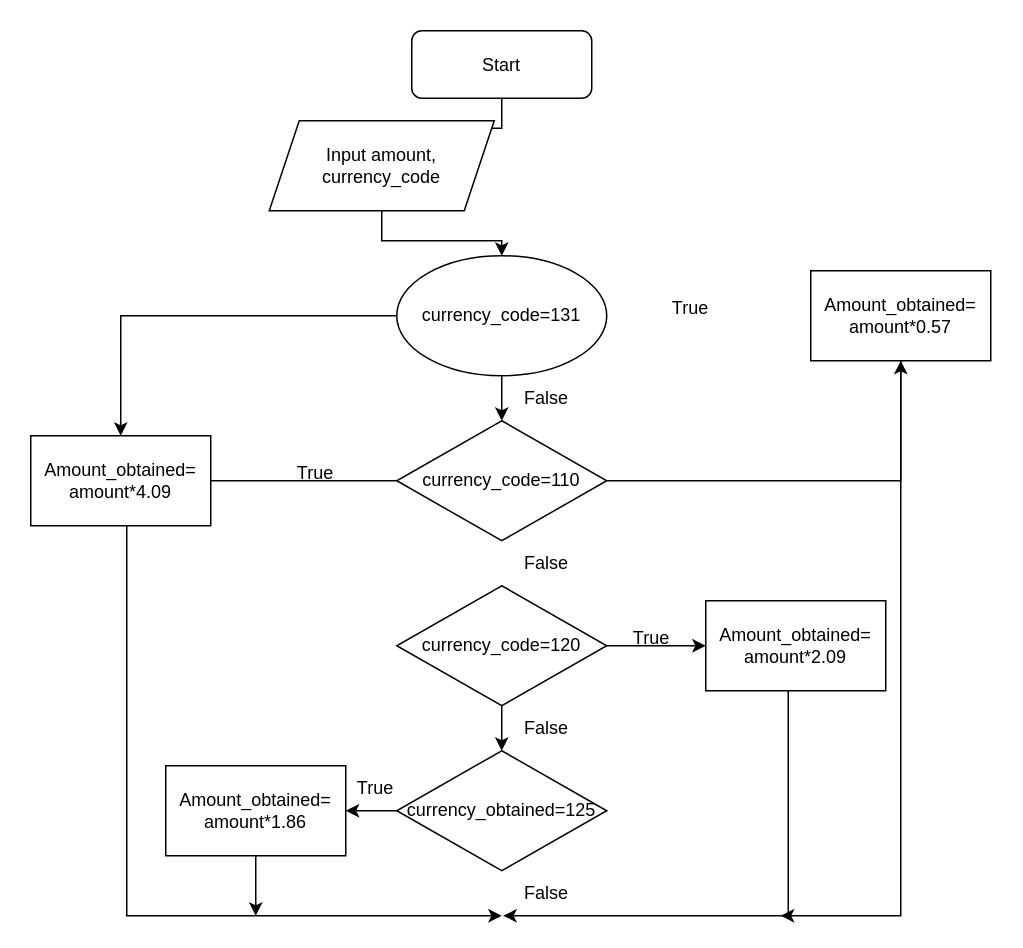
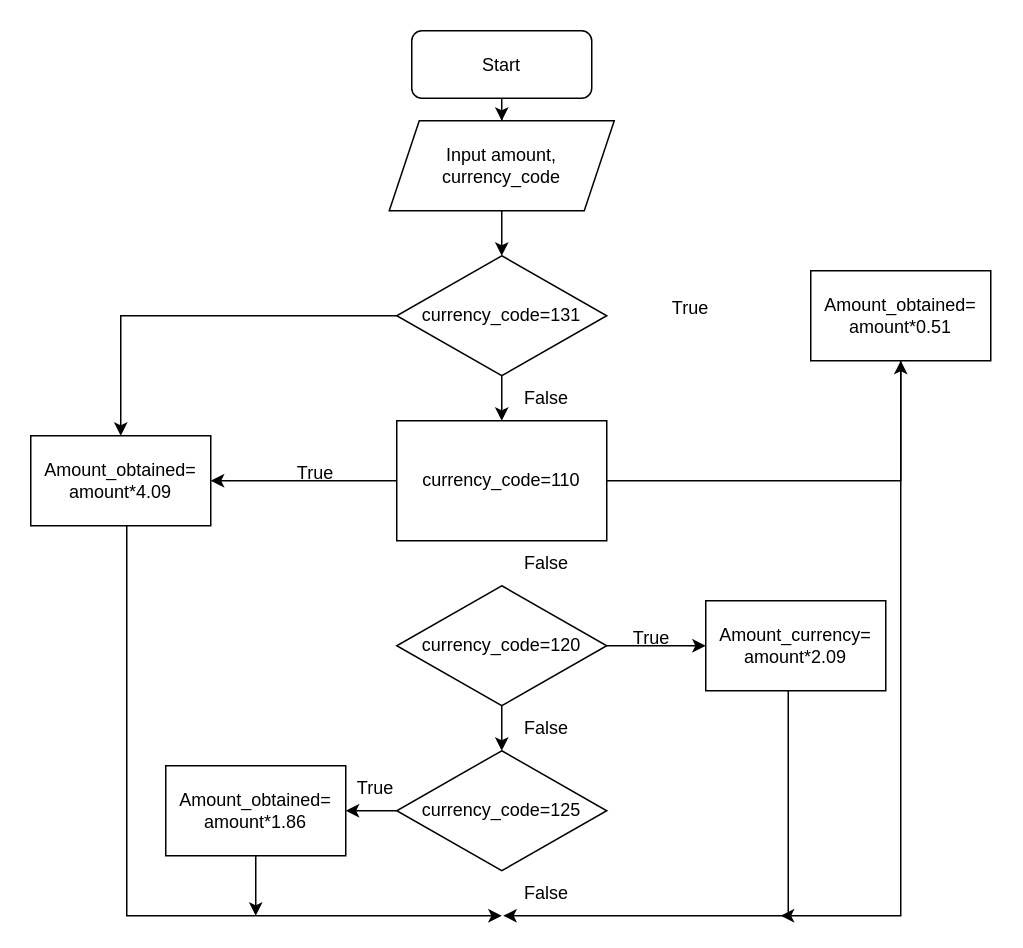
node "Input amount, currency_code": moved (382, 166) -> (502, 166)
node "currency_code=131": shape ellipse -> diamond
node "Amount_obtained= amount*0.57": label "Amount_obtained= amount*0.57" -> "Amount_obtained= amount*0.51"
edge "Amount_obtained= amount*4.09" -- "currency_code=110": arrowhead none -> classic
node "currency_code=110": shape diamond -> rectangle
node "Amount_obtained= amount*2.09": label "Amount_obtained= amount*2.09" -> "Amount_currency= amount*2.09"
node "currency_obtained=125": label "currency_obtained=125" -> "currency_code=125"
